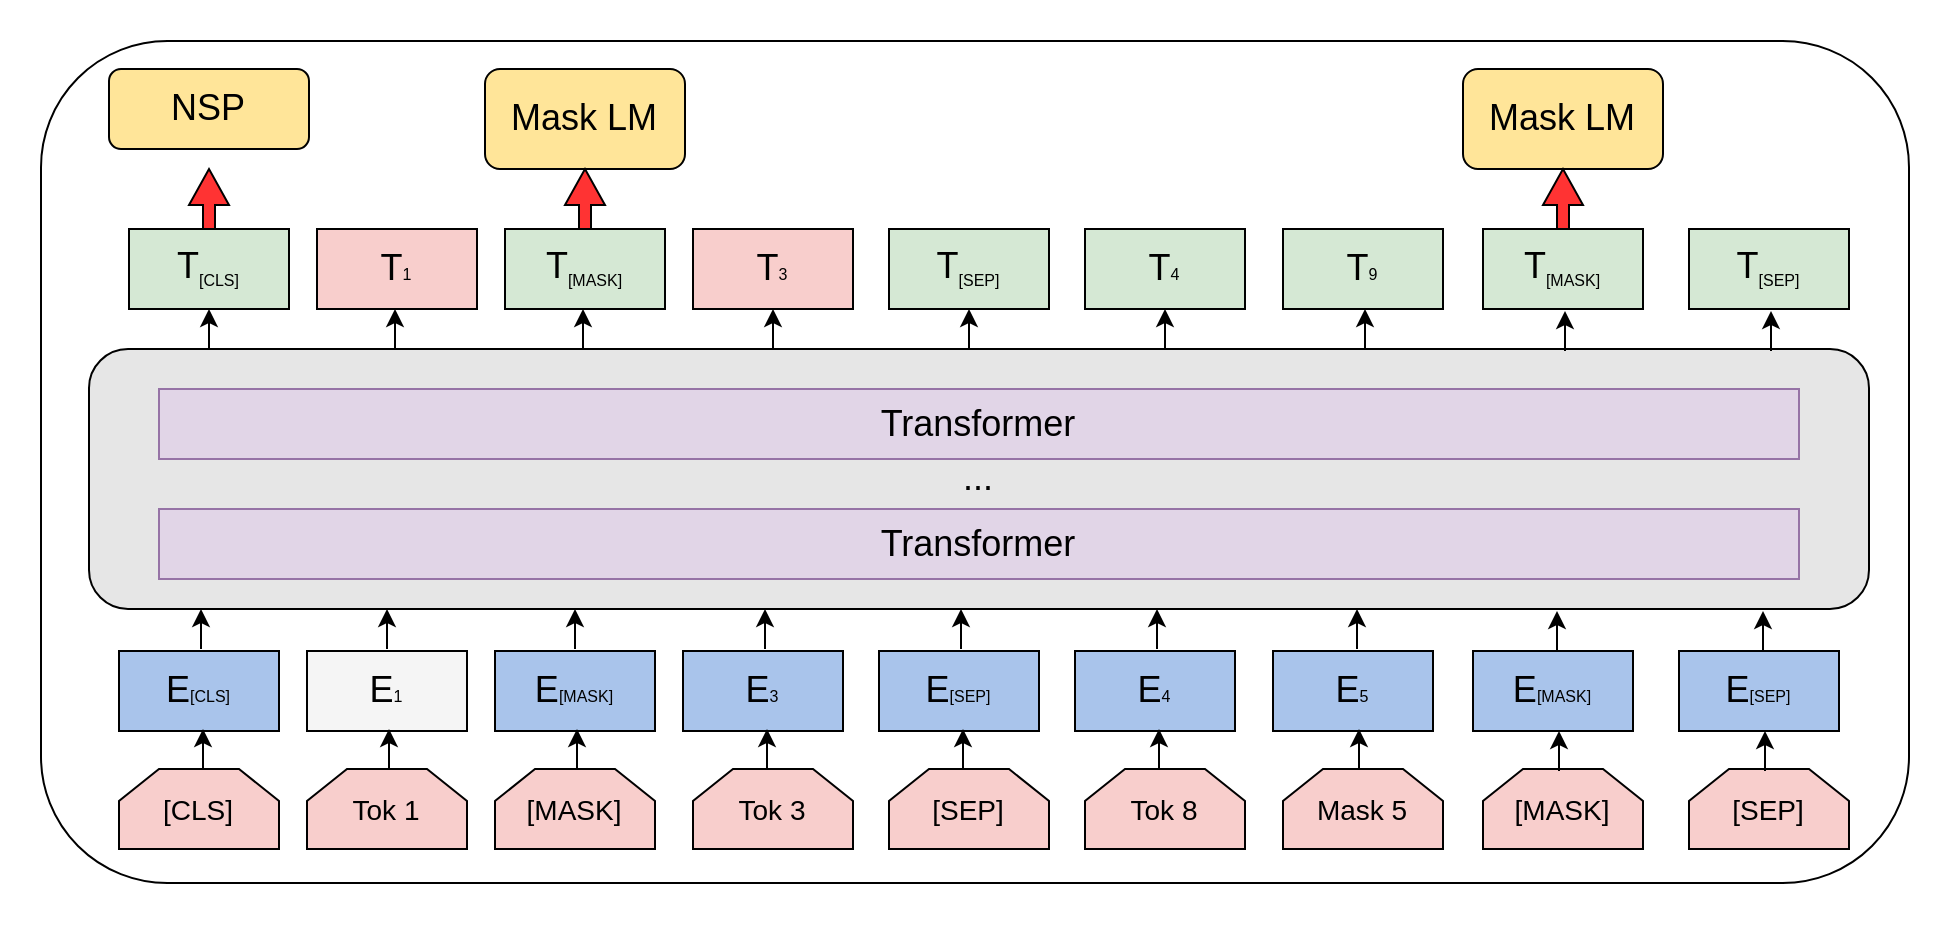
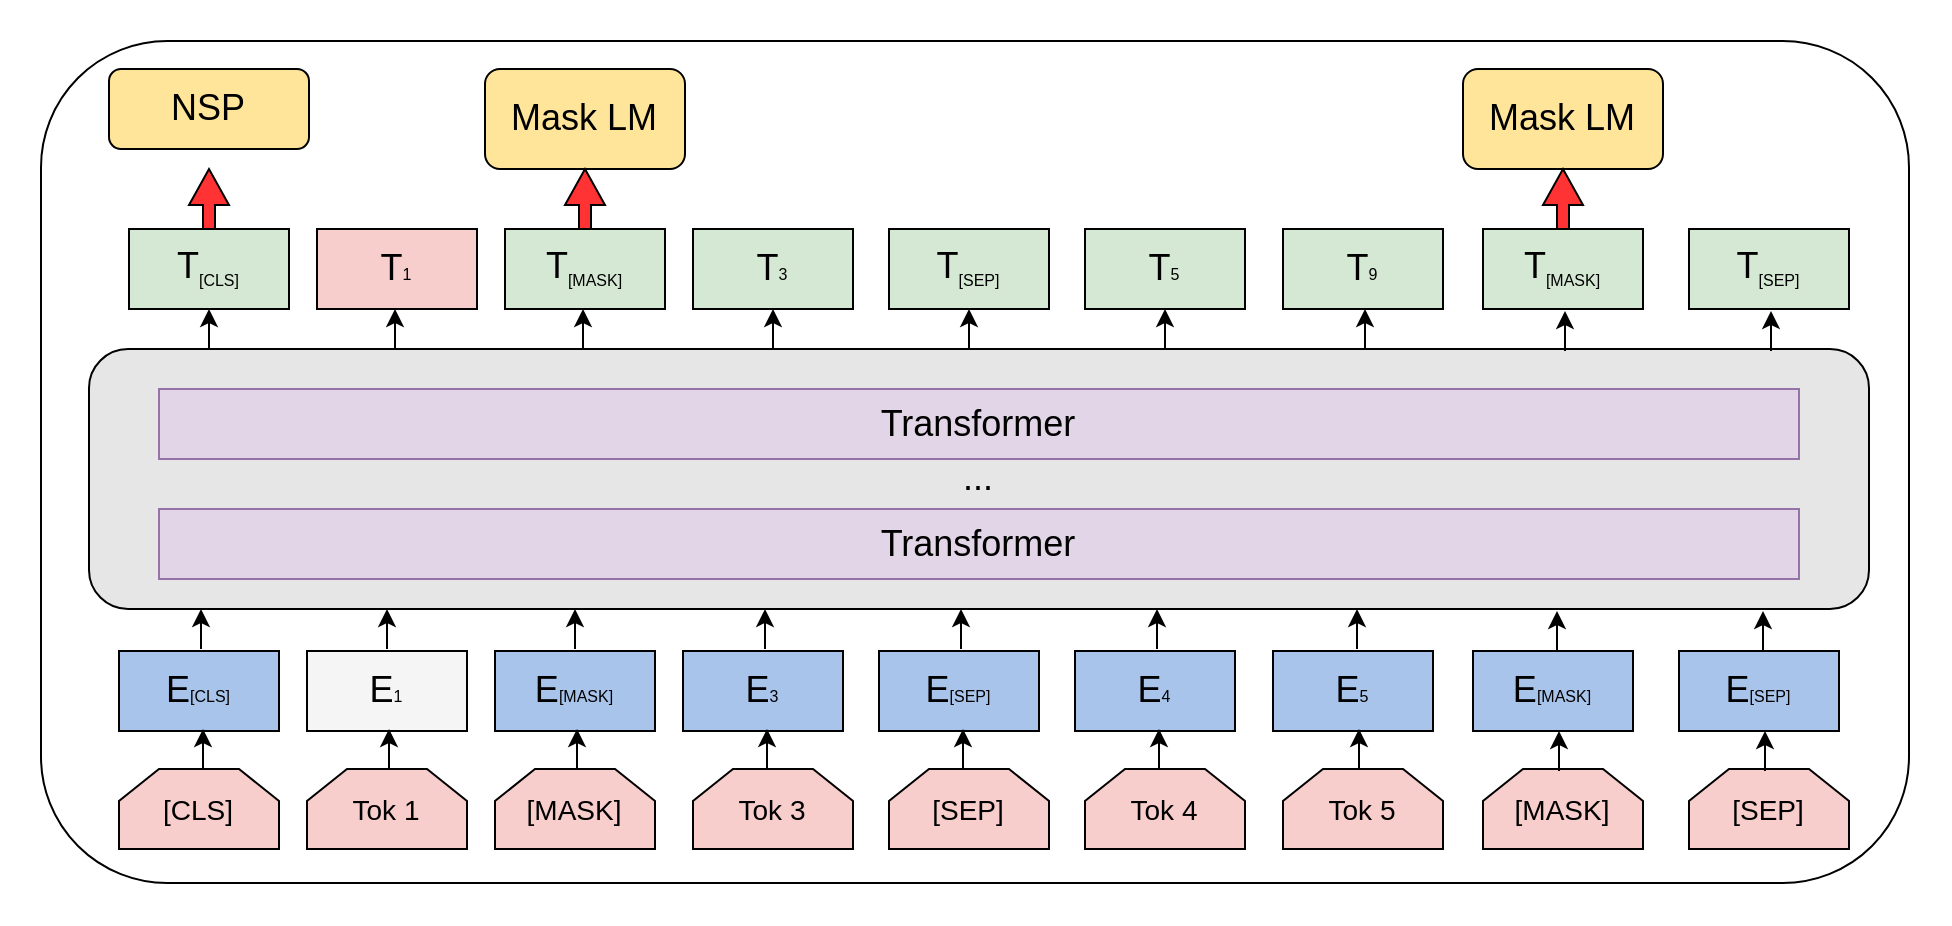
node "T3": fillcolor #f8cecc -> #d5e8d4
node "T4": label "T4" -> "T5"
node "Tok 8": label "Tok 8" -> "Tok 4"
node "Mask 5": label "Mask 5" -> "Tok 5"
